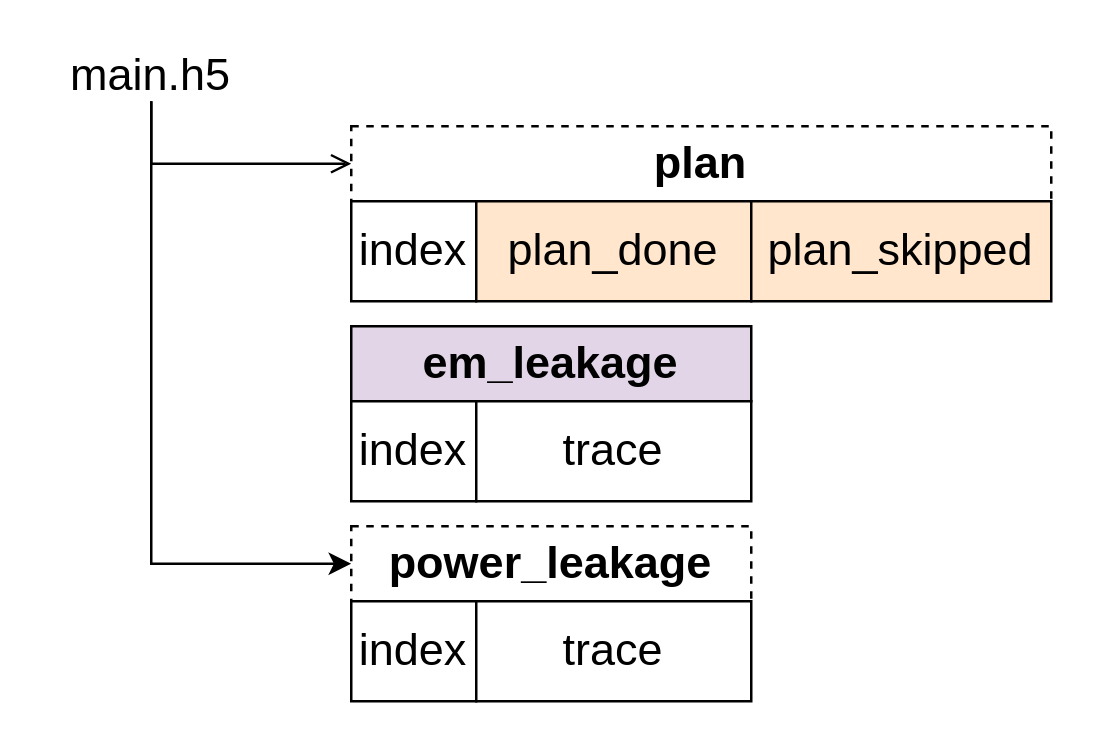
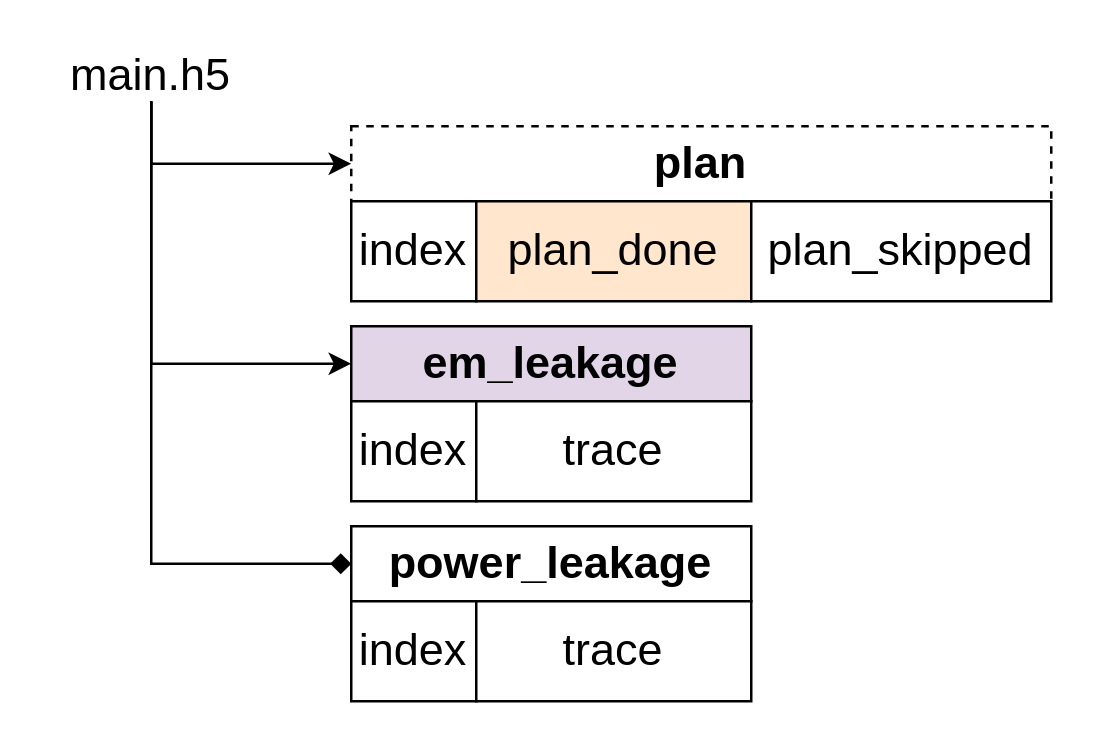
edge "main.h5" -> "plan": arrowhead open -> classic
node "plan_skipped": fillcolor #ffe6cc -> #ffffff
edge "main.h5" -> "em_leakage": added
edge "main.h5" -> "power_leakage": arrowhead classic -> diamond
node "power_leakage": style dashed -> solid
